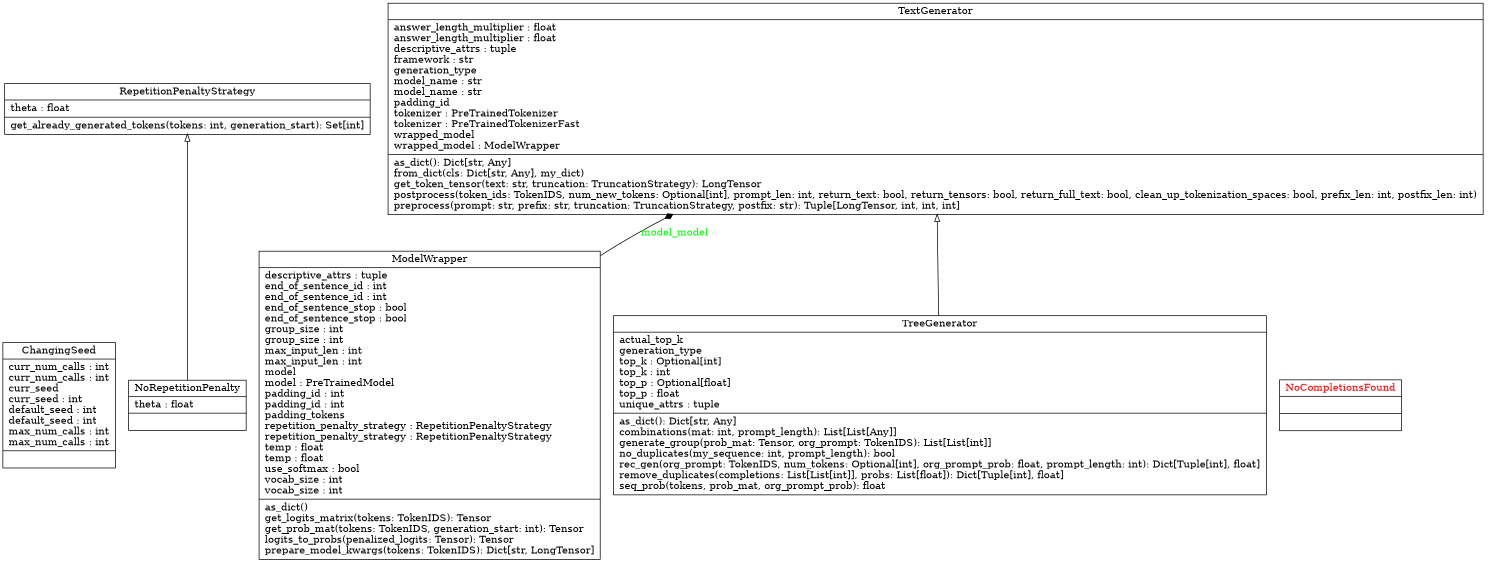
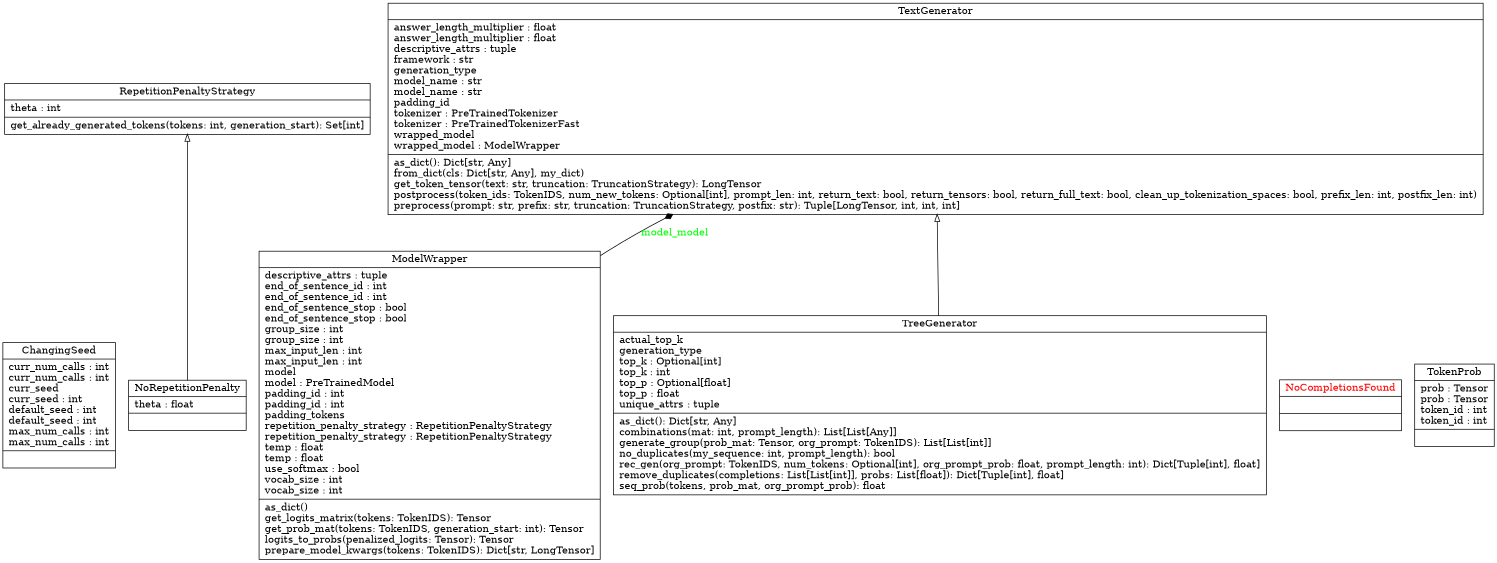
node "RepetitionPenaltyStrategy": text "theta : float" -> "theta : int"
node "TokenProb": added
